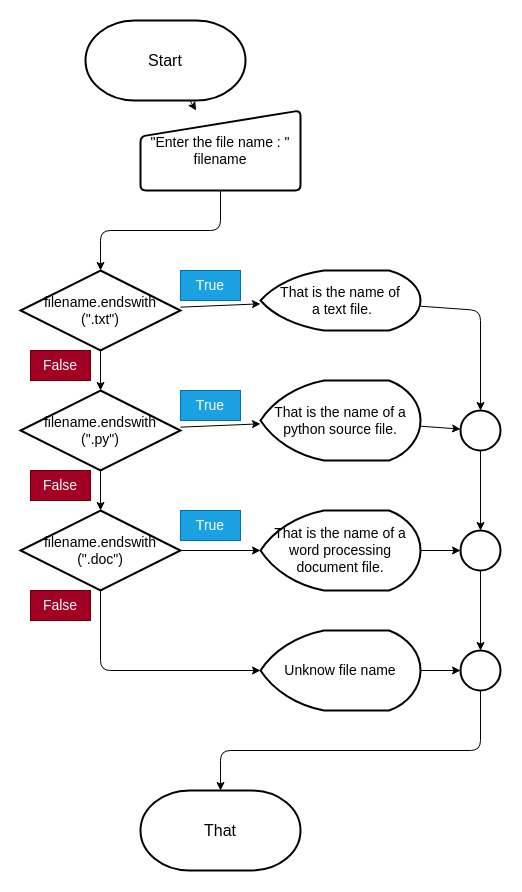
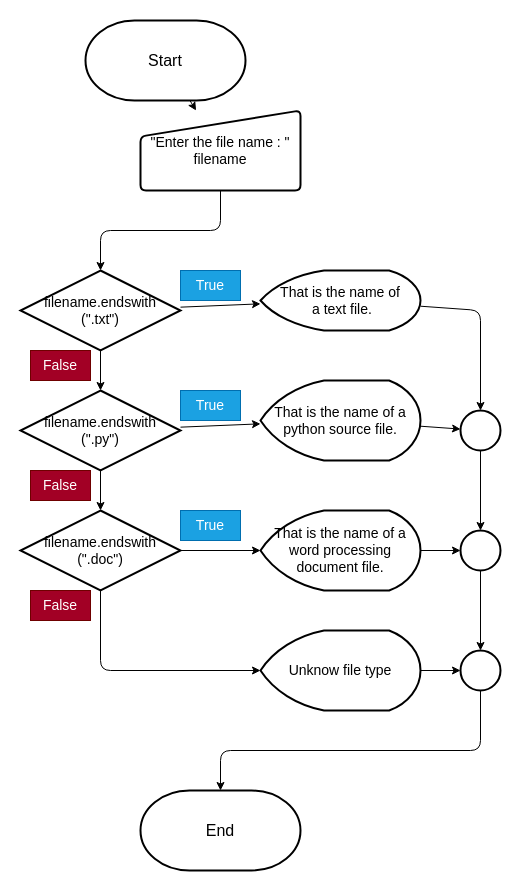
node "Unknow file name": label "Unknow file name" -> "Unknow file type"
node "That": label "That" -> "End"
